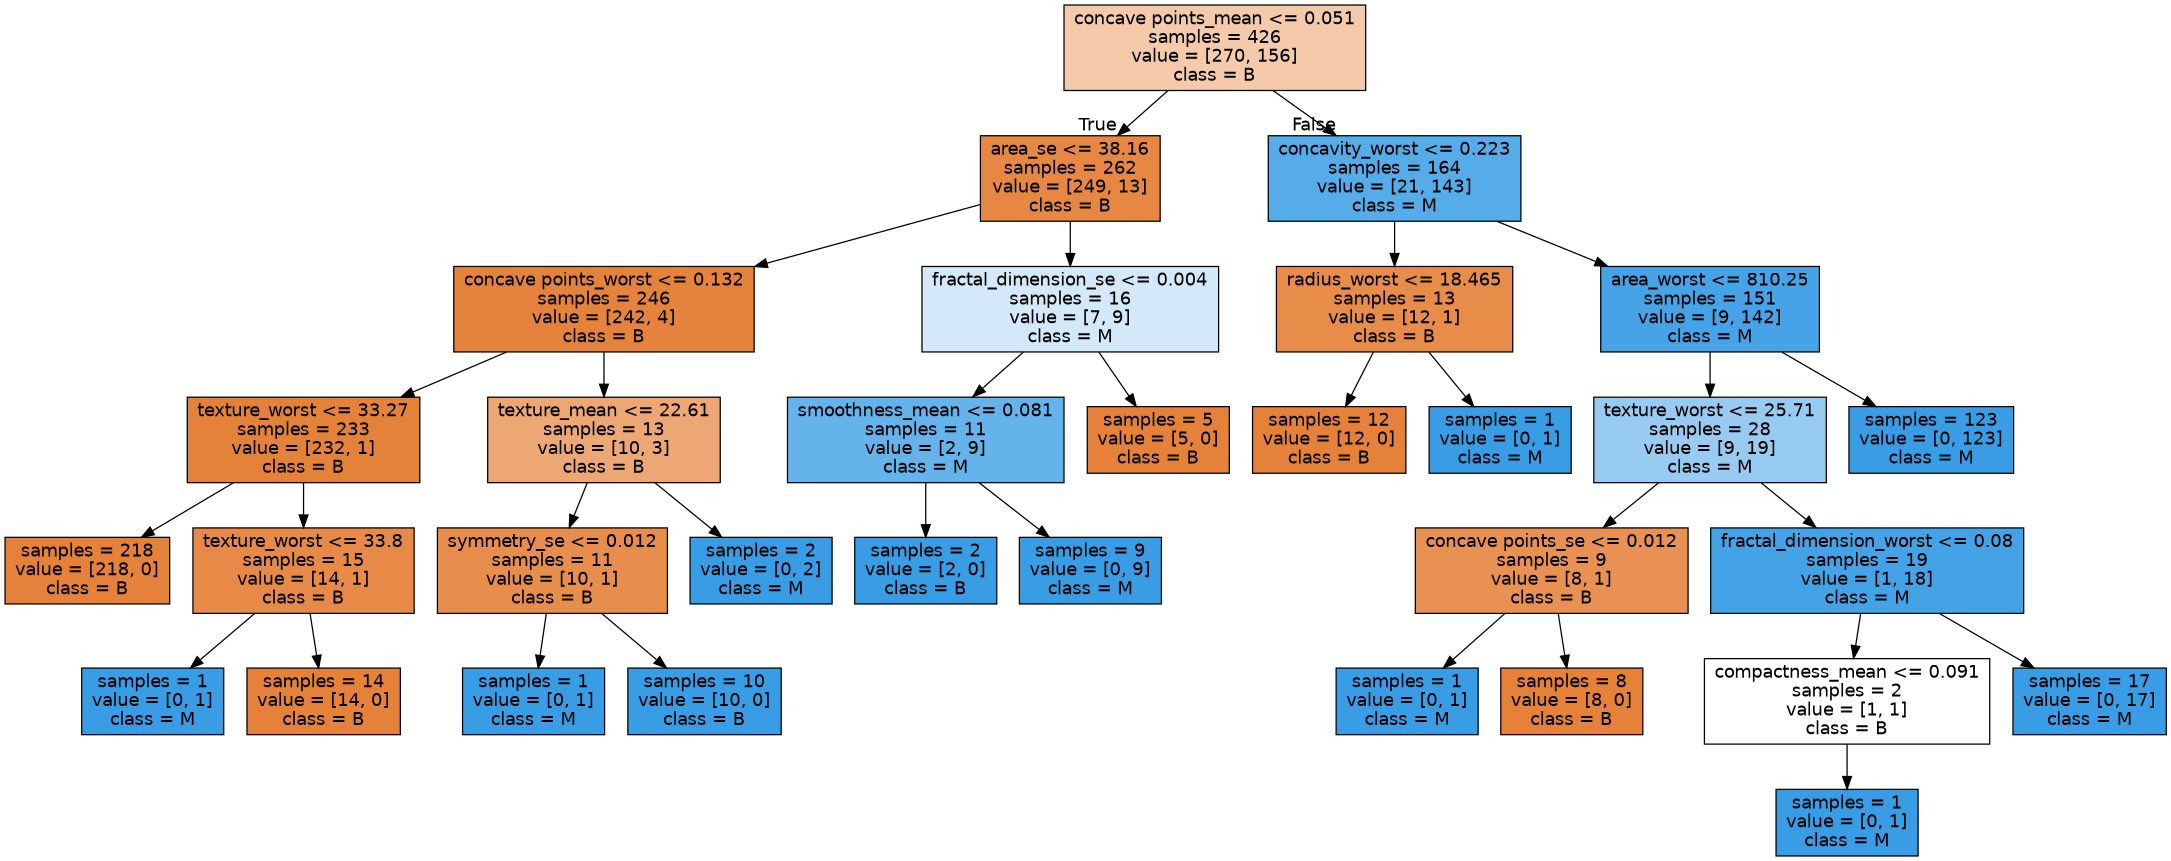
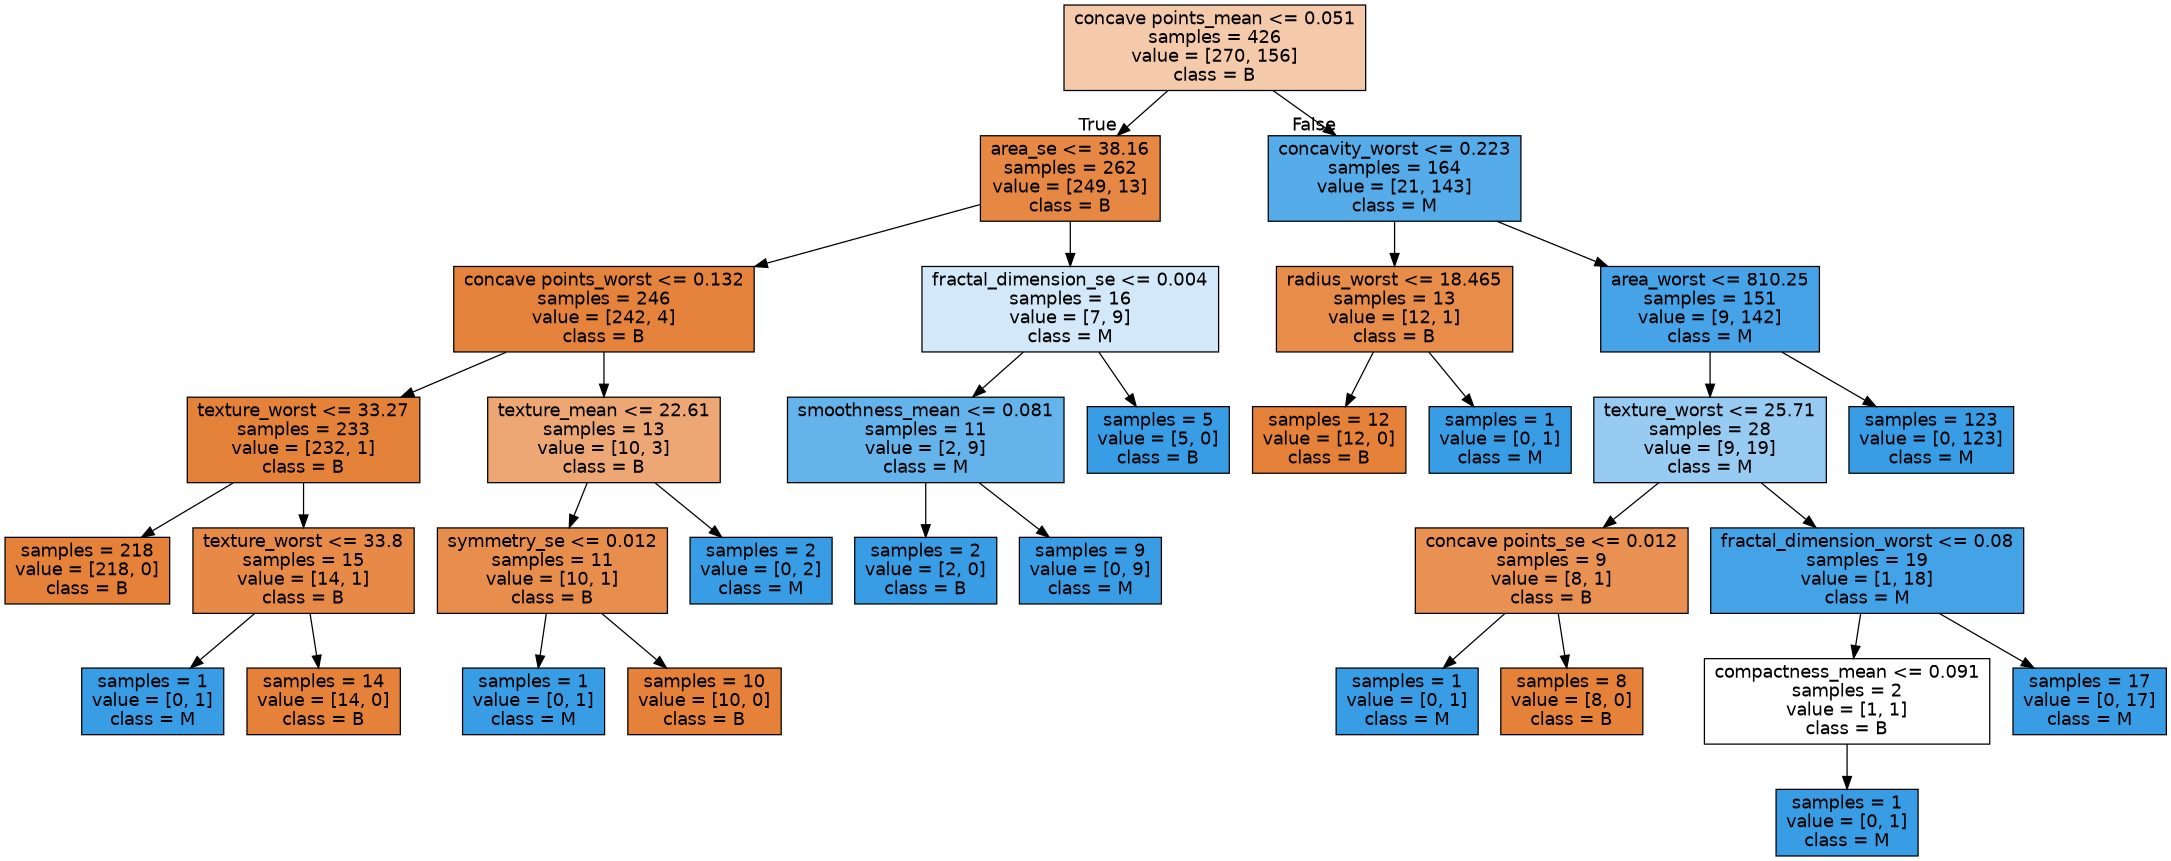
node "samples = 5 value = [5, 0] class = B": fillcolor #e58139 -> #399de5
node "samples = 10 value = [10, 0] class = B": fillcolor #399de5 -> #e58139
